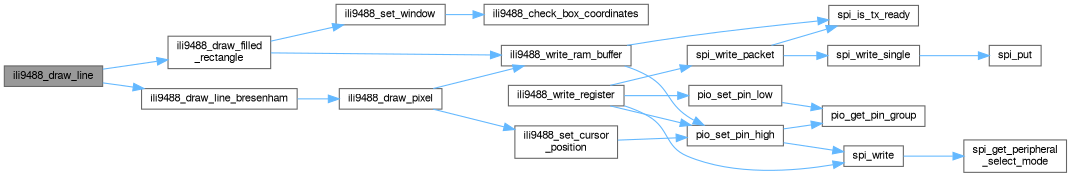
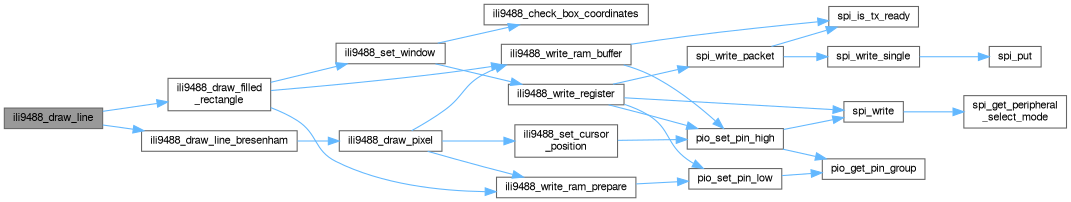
edge "ili9488_set_window" -> "ili9488_write_register": added
node "ili9488_write_ram_prepare": added
